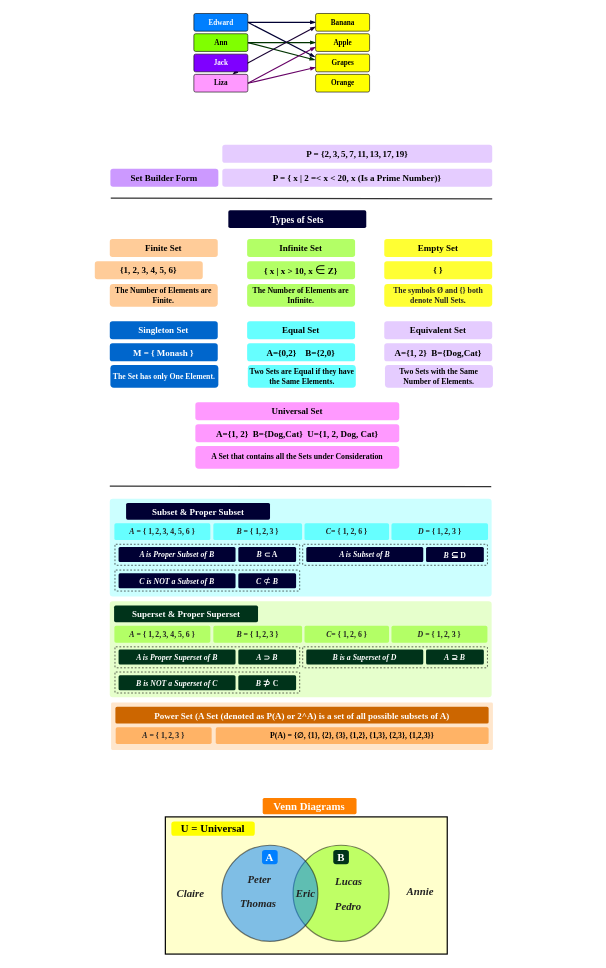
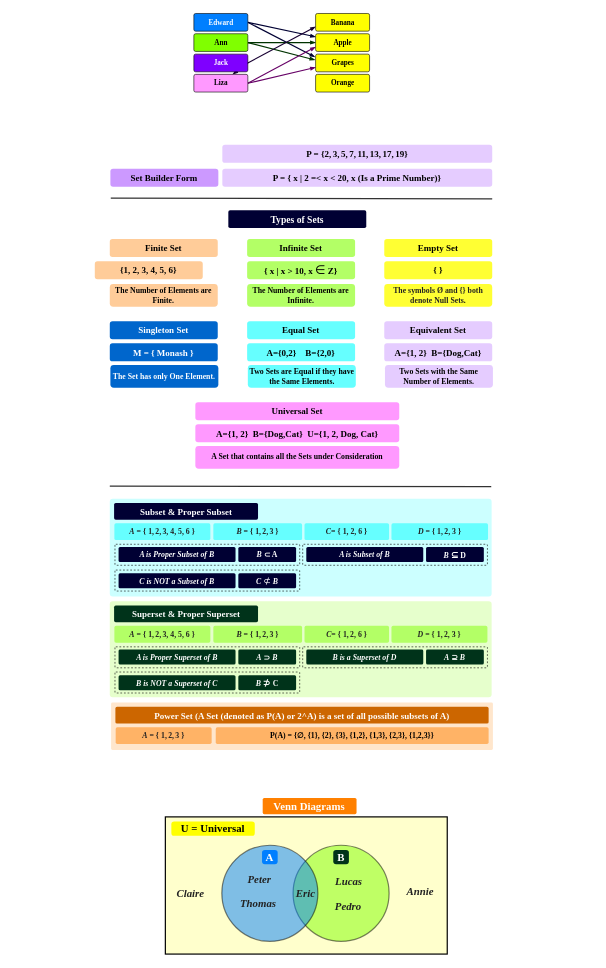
edge "Edward" -> "Banana": now "Edward" -> "Apple"
node "Subset & Proper Subset": moved (198, 512) -> (186, 512)
